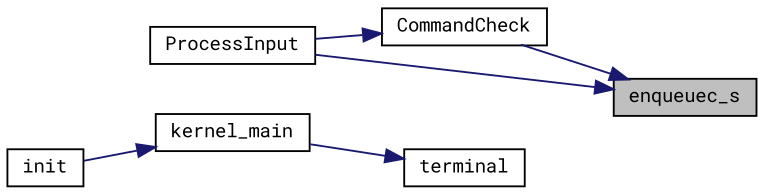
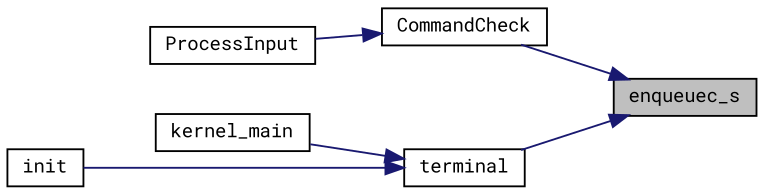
edge "ProcessInput" -> "enqueuec_s": now "terminal" -> "enqueuec_s"
edge "init" -> "kernel_main": now "init" -> "terminal"
